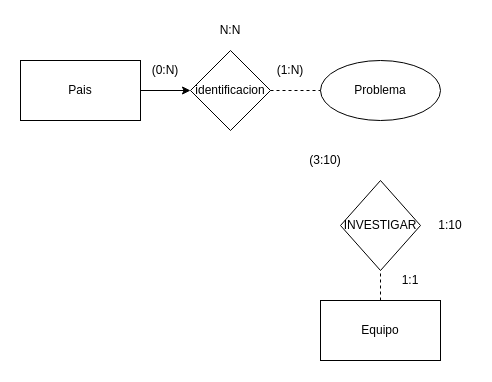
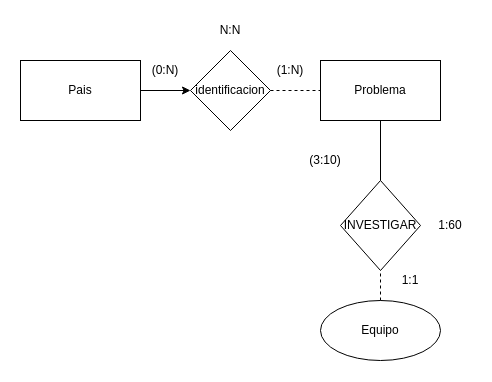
node "Problema": shape ellipse -> rectangle
edge "Problema" -- "INVESTIGAR": added
node "1:10": label "1:10" -> "1:60"
node "Equipo": shape rectangle -> ellipse
